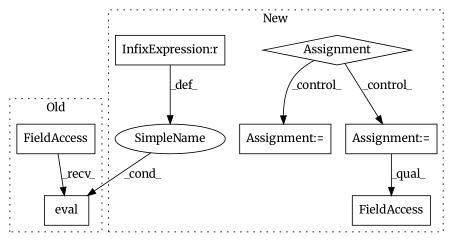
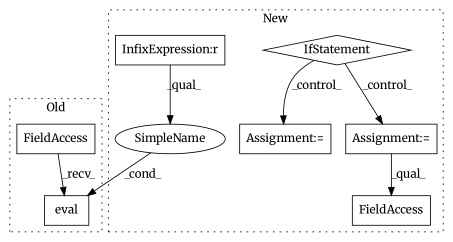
node "Assignment": label "Assignment" -> "IfStatement"
edge "InfixExpression:r" -> "SimpleName": label "_def_" -> "_qual_"
